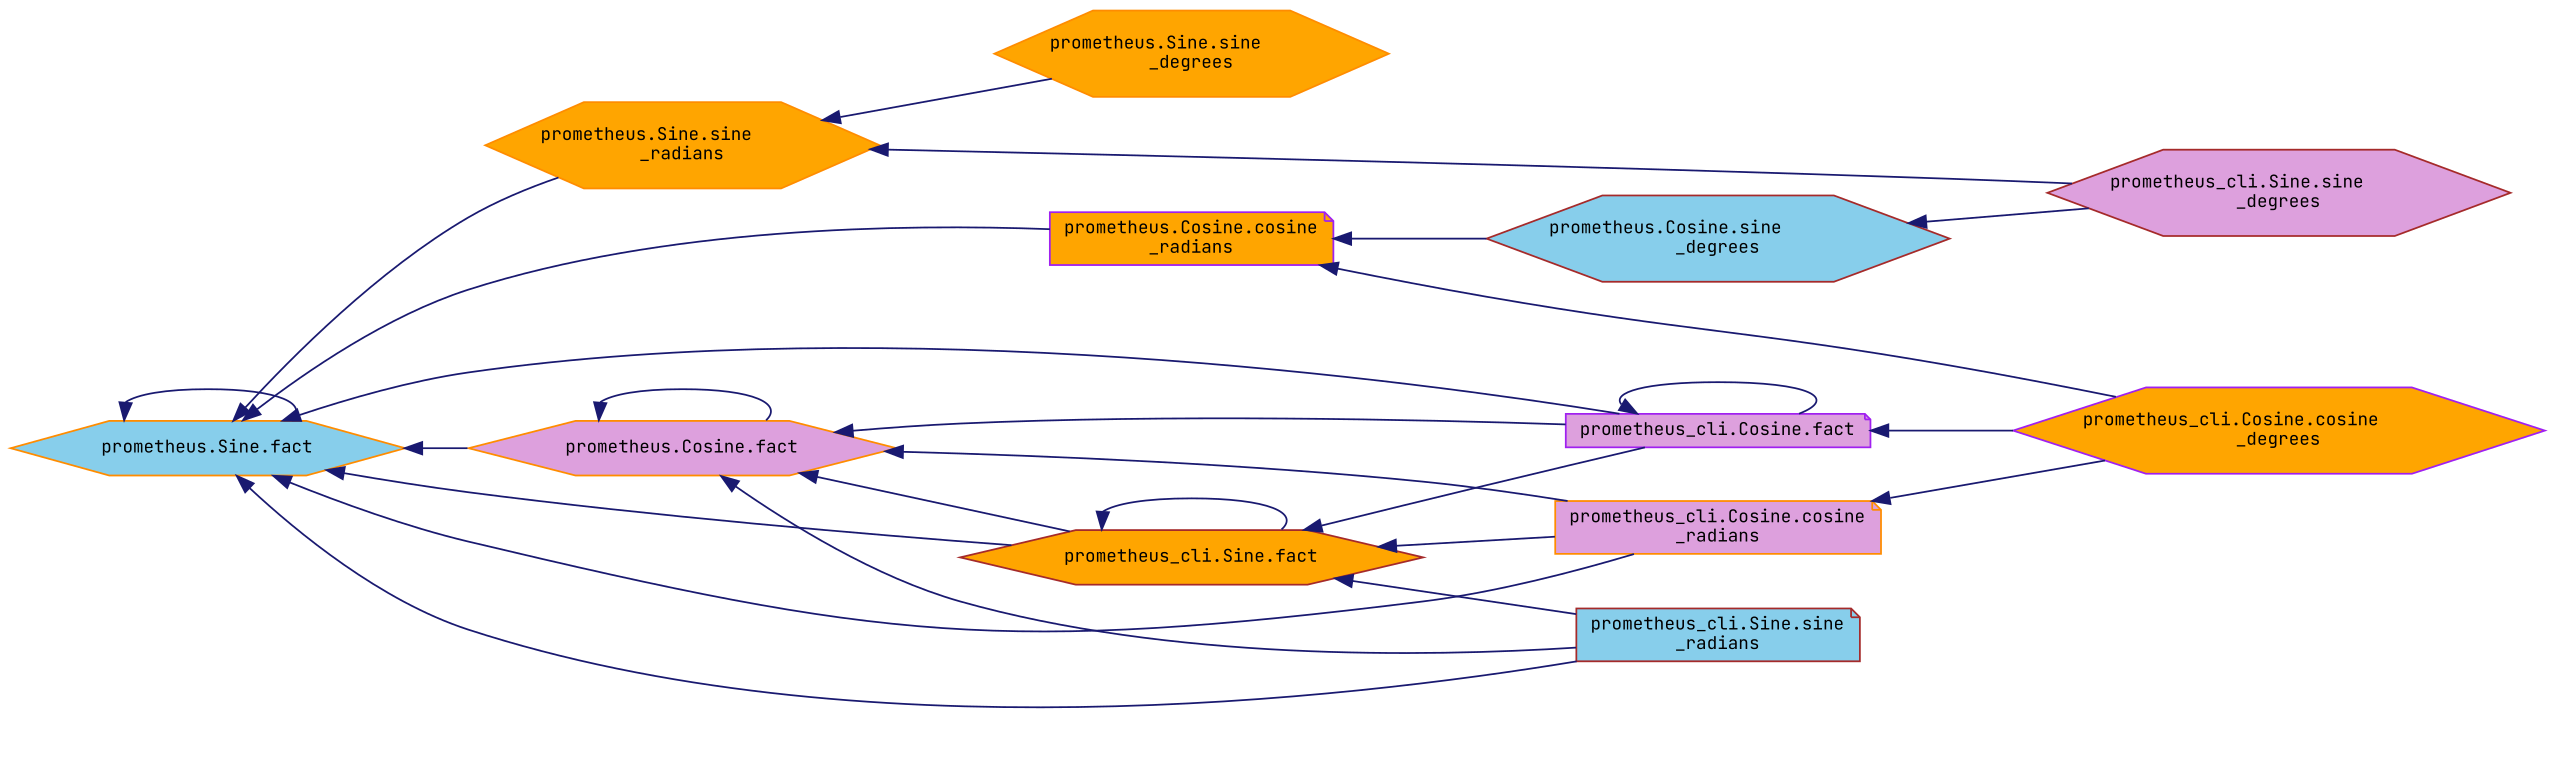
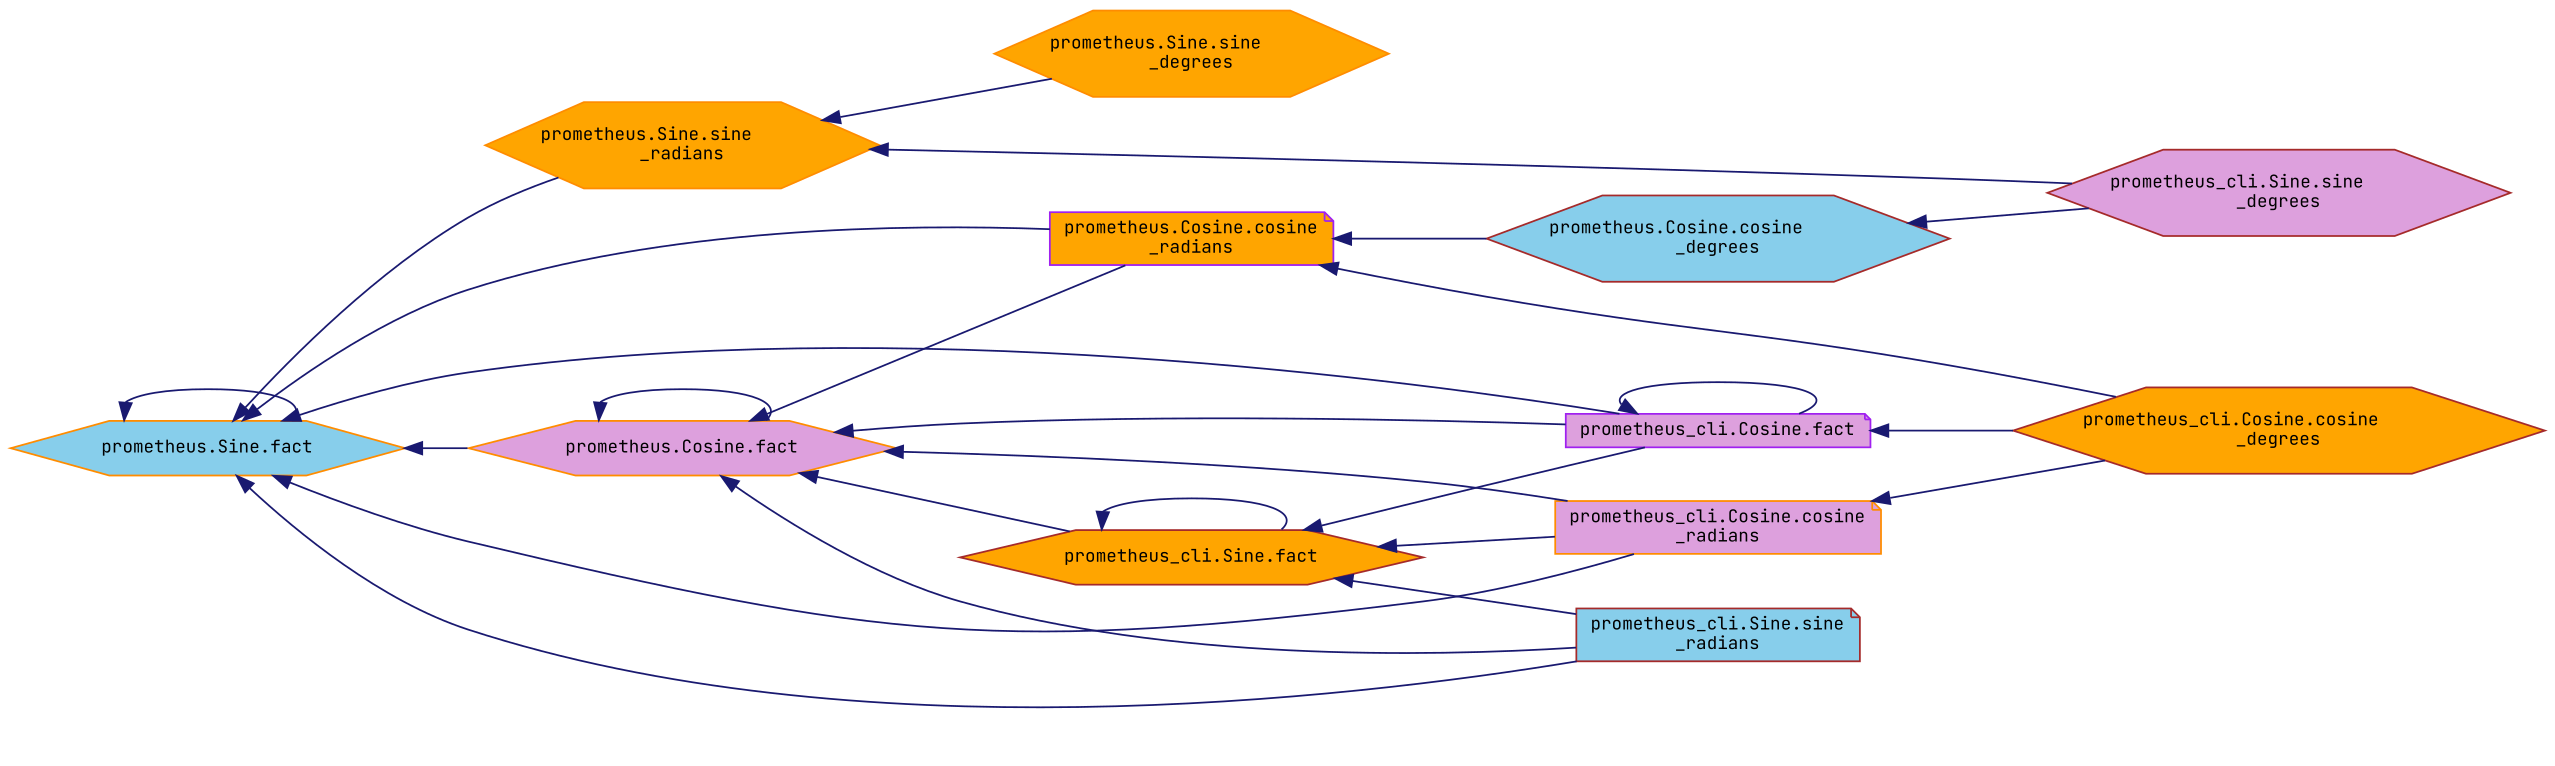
node "prometheus.Cosine.sine _degrees": label "prometheus.Cosine.sine _degrees" -> "prometheus.Cosine.cosine _degrees"
edge "prometheus.Cosine.cosine _radians" -> "prometheus.Cosine.fact": added
node "prometheus_cli.Cosine.cosine _degrees": color purple -> brown
edge "prometheus_cli.Sine.fact" -> "prometheus.Sine.fact": removed
